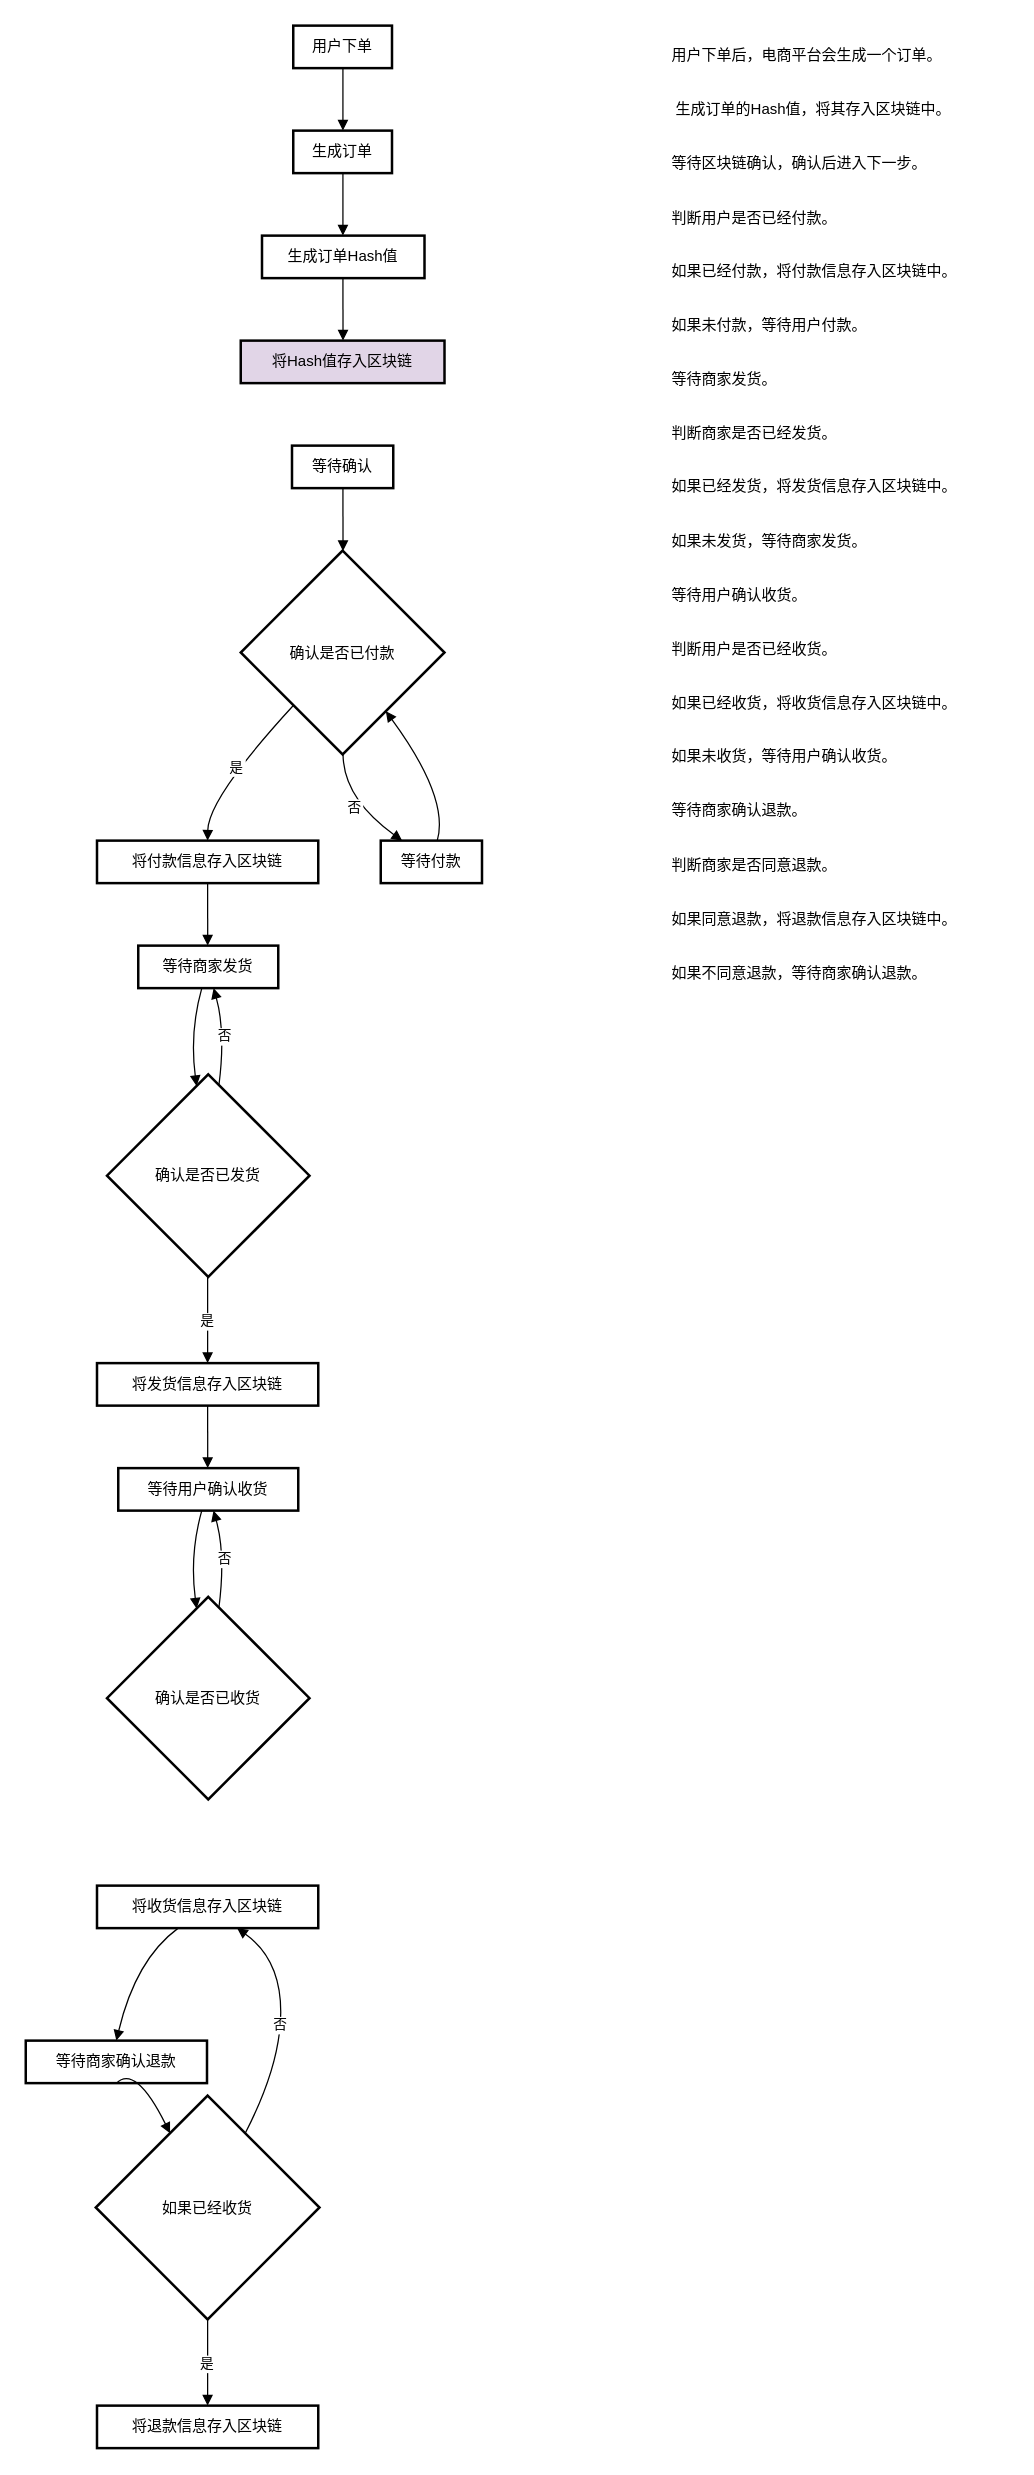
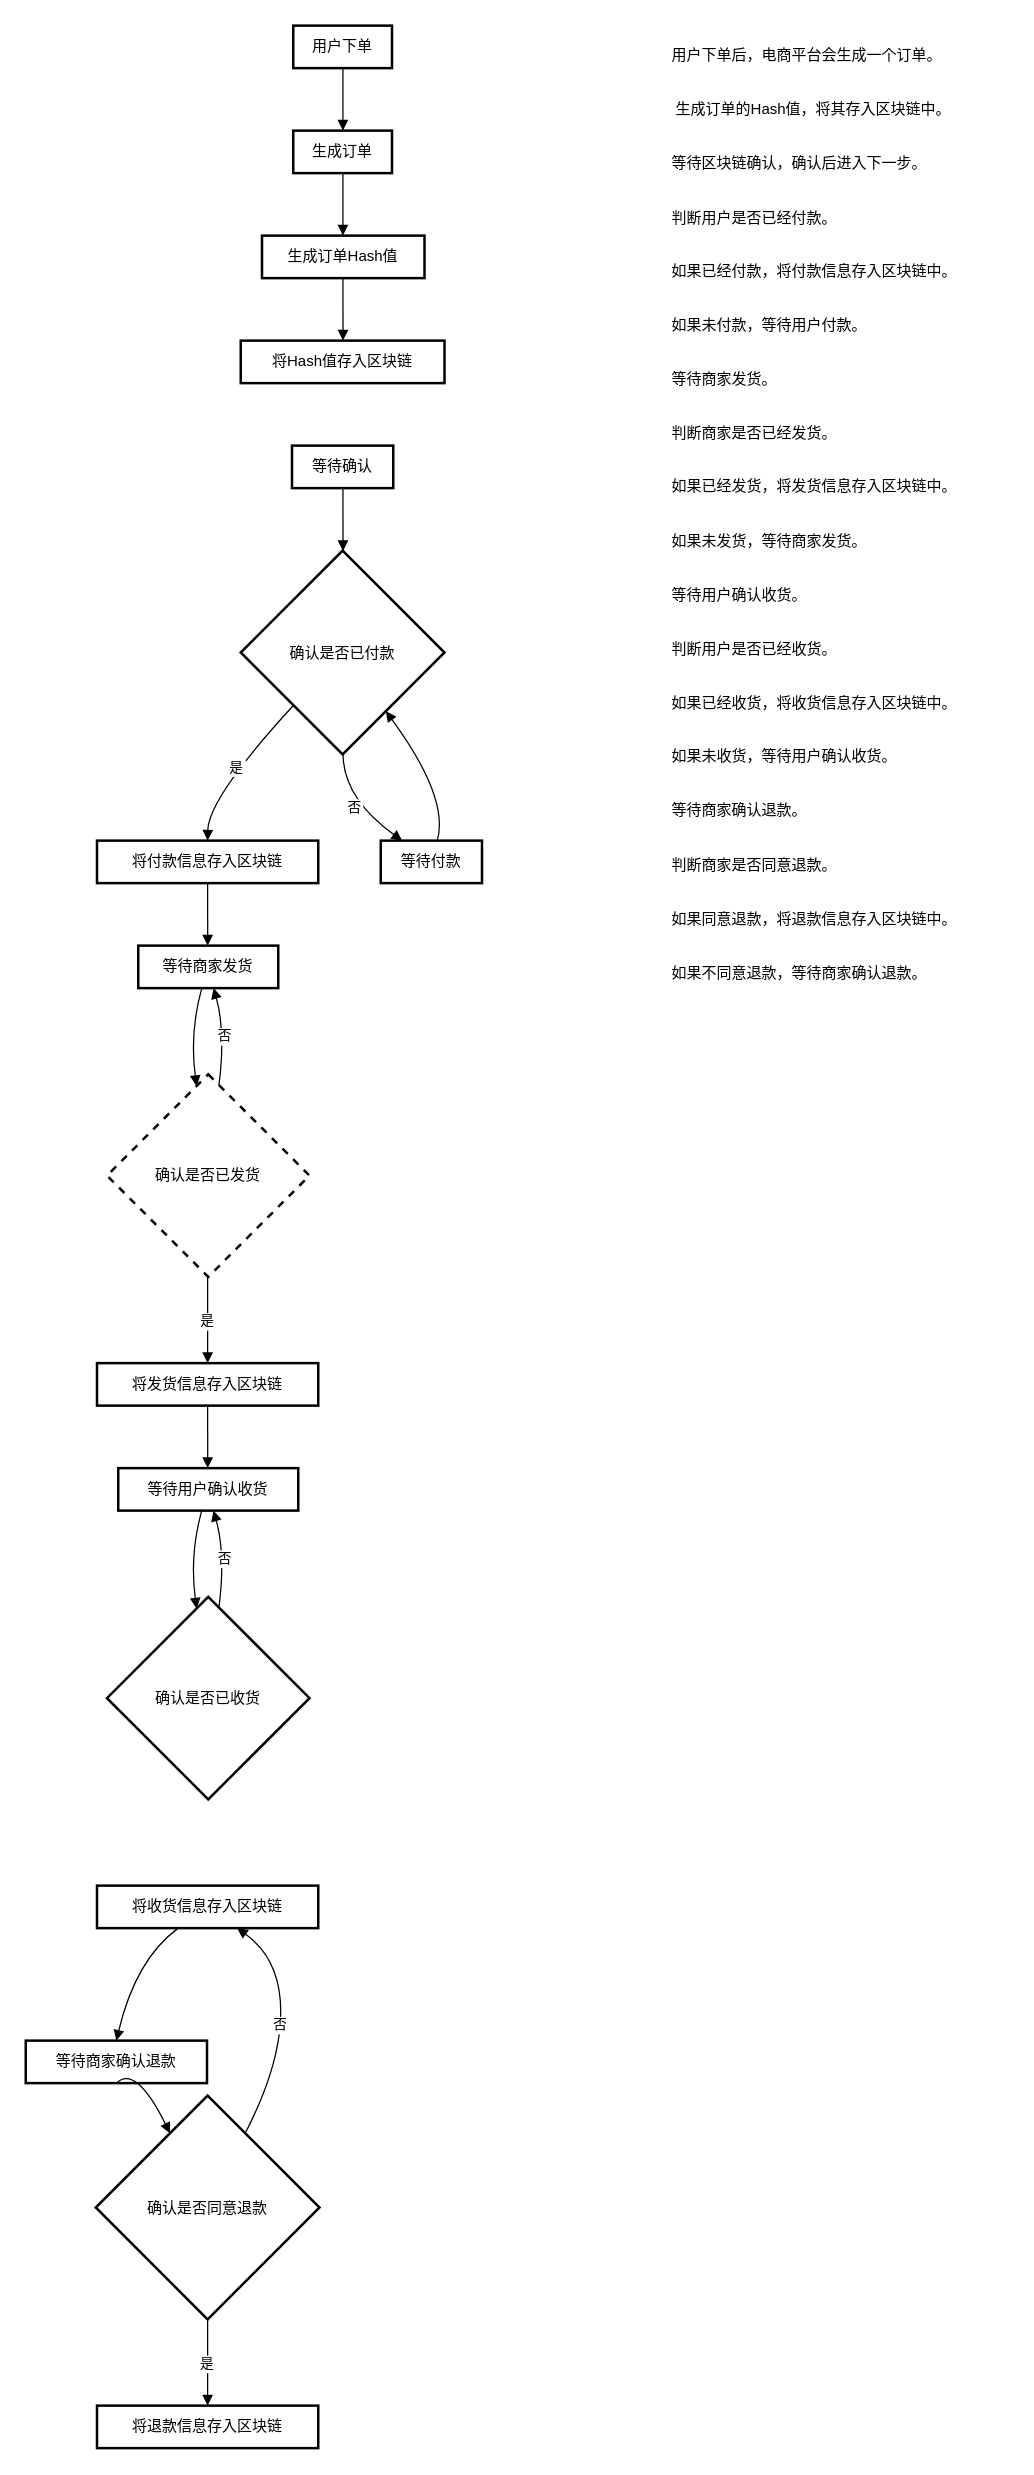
node "将Hash值存入区块链": fillcolor #e1d5e7 -> #ffffff
node "确认是否已发货": style solid -> dashed
node "如果已经收货": label "如果已经收货" -> "确认是否同意退款"
